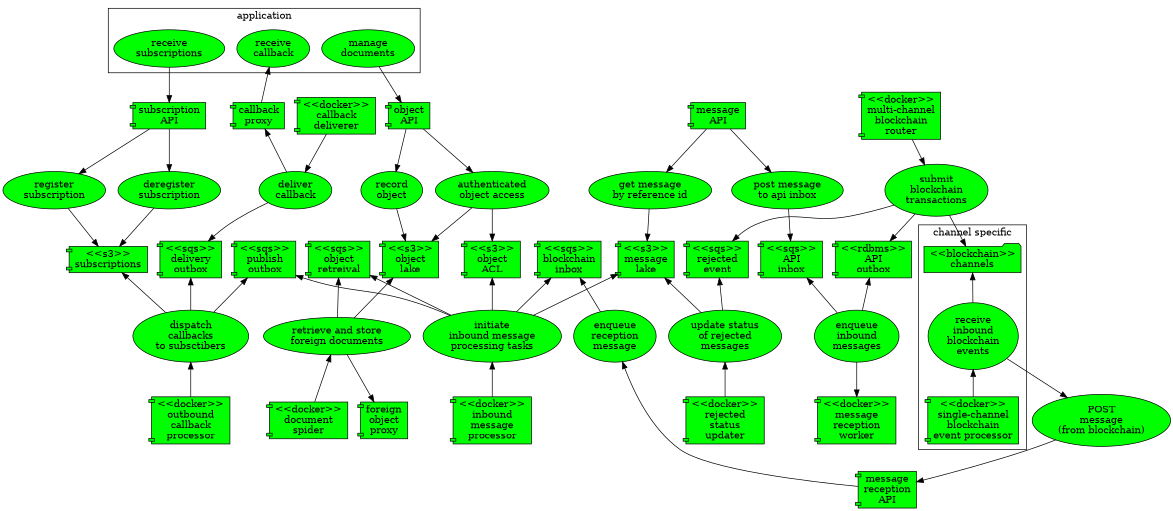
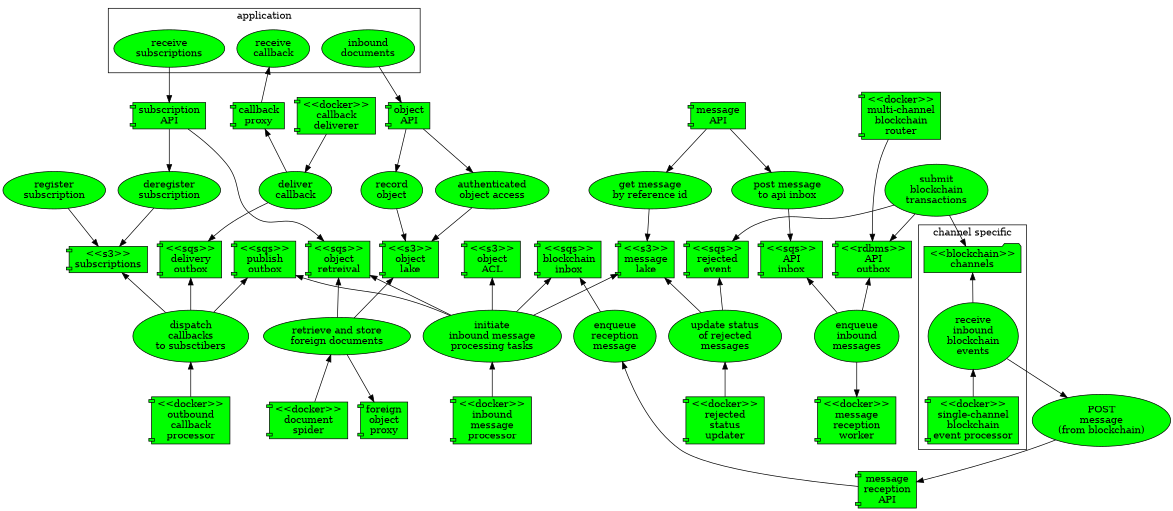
node "manage documents": label "manage documents" -> "inbound documents"
edge "<<docker>> multi-channel blockchain router" -> "submit blockchain transactions": now "<<docker>> multi-channel blockchain router" -> "<<rdbms>> API outbox"
edge "subscription API" -> "register subscription": now "subscription API" -> "<<sqs>> object retreival"
edge "authenticated object access" -> "<<s3>> object ACL": removed
